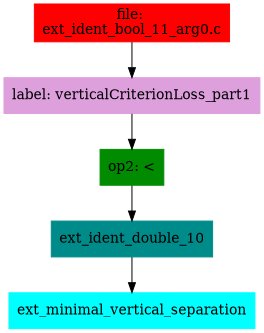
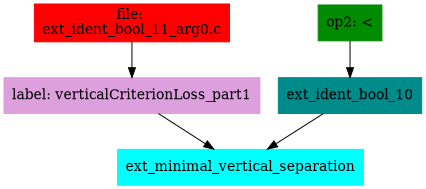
edge "label: verticalCriterionLoss_part1" -> "op2: <": now "label: verticalCriterionLoss_part1" -> "ext_minimal_vertical_separation"
node "ext_ident_double_10": label "ext_ident_double_10" -> "ext_ident_bool_10"
